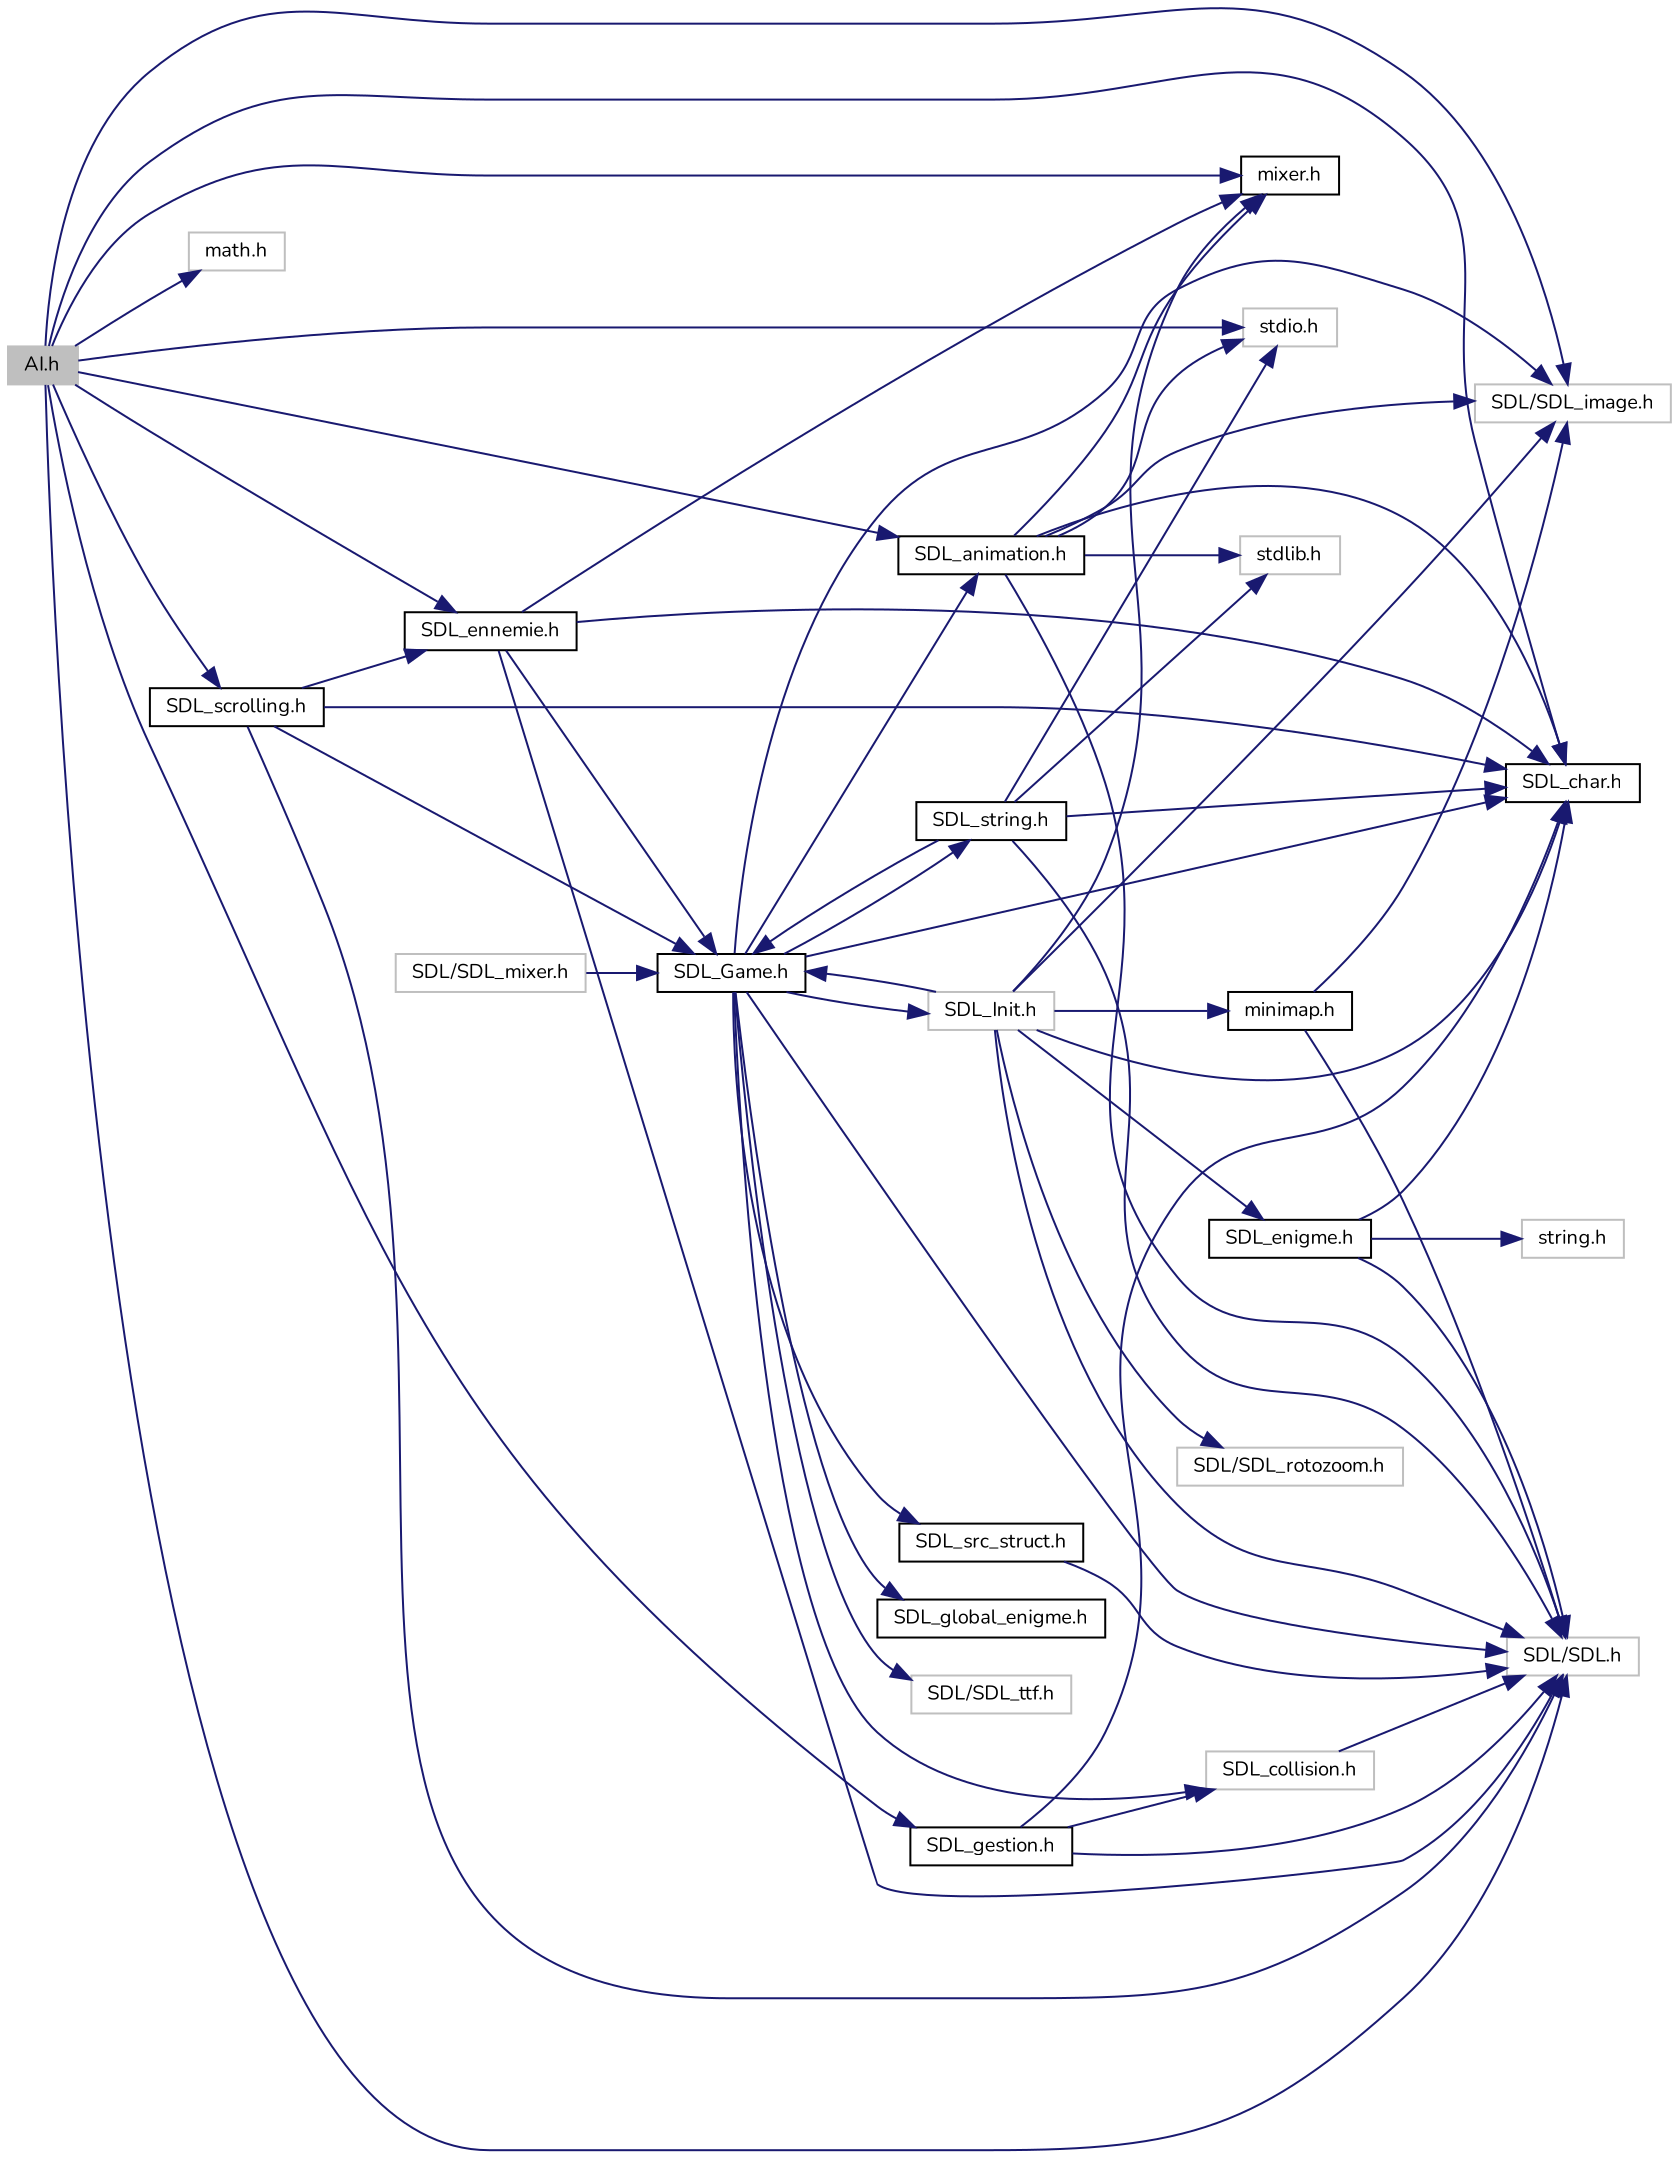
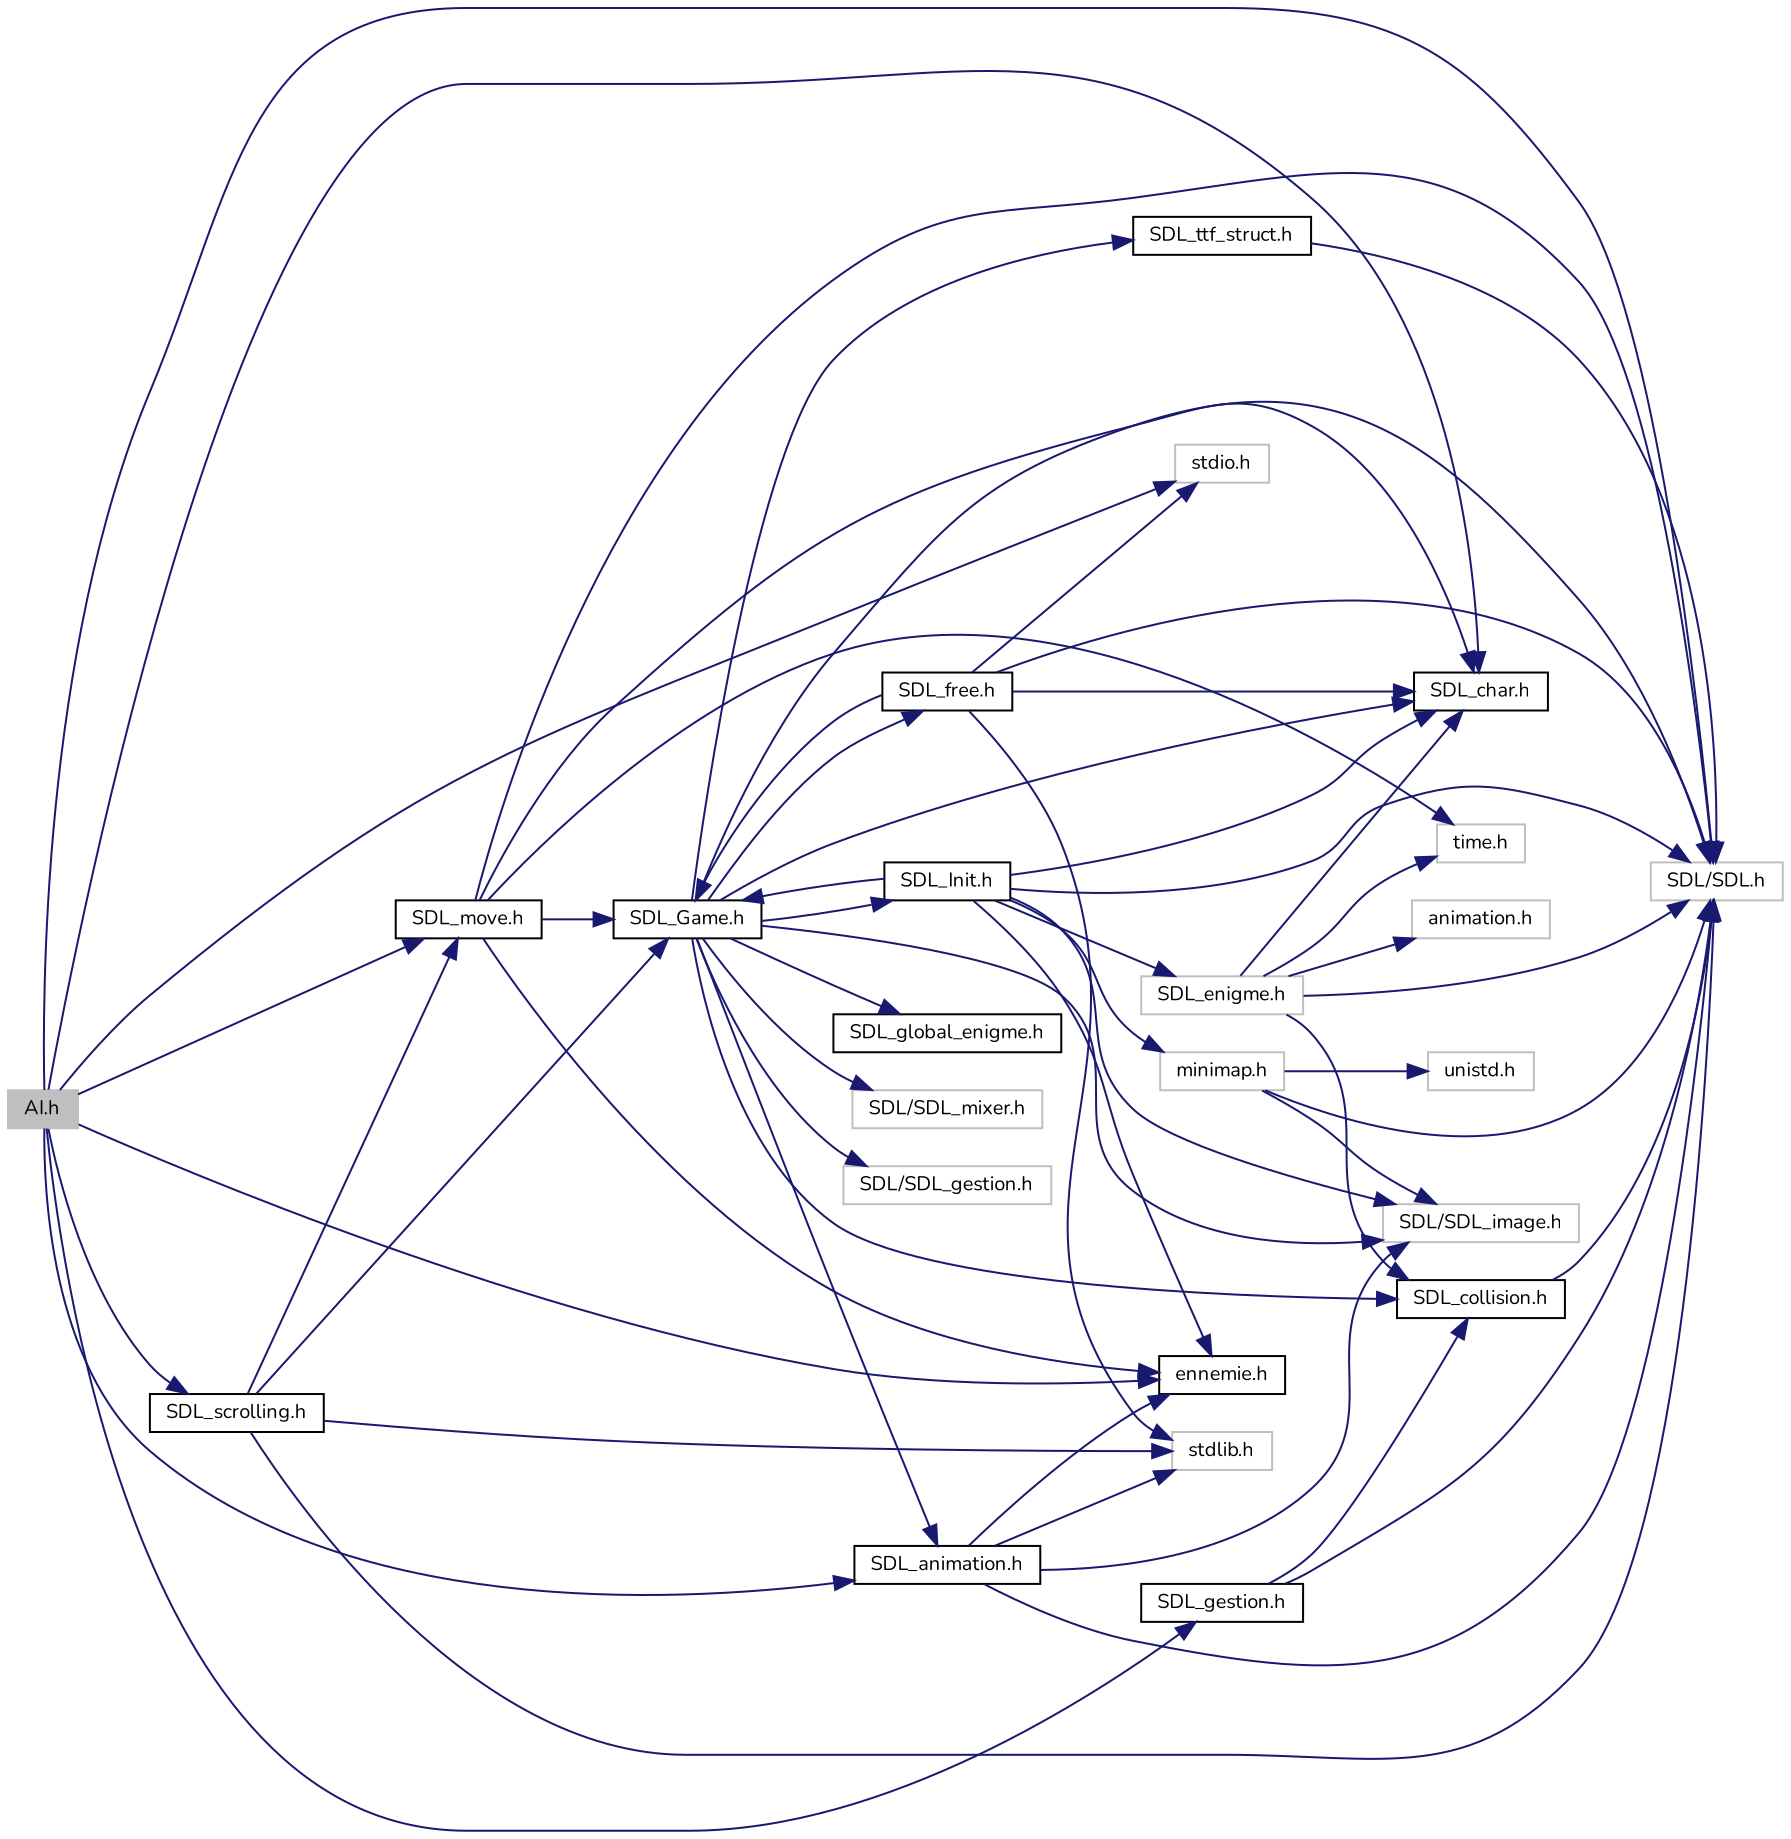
edge "AI.h" -> "SDL/SDL_image.h": removed
node "mixer.h": label "mixer.h" -> "ennemie.h"
node "math.h": removed
edge "SDL_animation.h" -> "stdio.h": removed
edge "SDL_animation.h" -> "SDL_char.h": removed
node "SDL_ennemie.h": label "SDL_ennemie.h" -> "SDL_move.h"
edge "SDL_scrolling.h" -> "SDL_char.h": now "SDL_scrolling.h" -> "stdlib.h"
node "SDL_string.h": label "SDL_string.h" -> "SDL_free.h"
node "time.h": added
edge "SDL/SDL_mixer.h" -> "SDL_Game.h": reversed
node "SDL_Init.h": color grey75 -> black
node "minimap.h": color black -> grey75
node "unistd.h": added
edge "SDL_enigme.h" -> "SDL_collision.h": added
edge "SDL_gestion.h" -> "SDL_char.h": removed
node "SDL_enigme.h": color black -> grey75
node "string.h": label "string.h" -> "animation.h"
node "SDL/SDL_rotozoom.h": removed
node "SDL_src_struct.h": label "SDL_src_struct.h" -> "SDL_ttf_struct.h"
node "SDL/SDL_ttf.h": label "SDL/SDL_ttf.h" -> "SDL/SDL_gestion.h"
node "SDL_collision.h": color grey75 -> black
